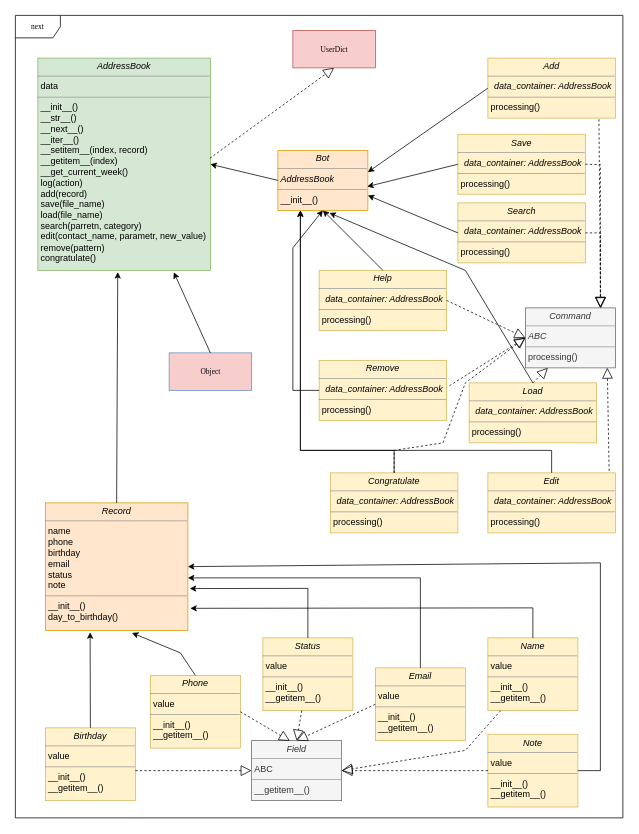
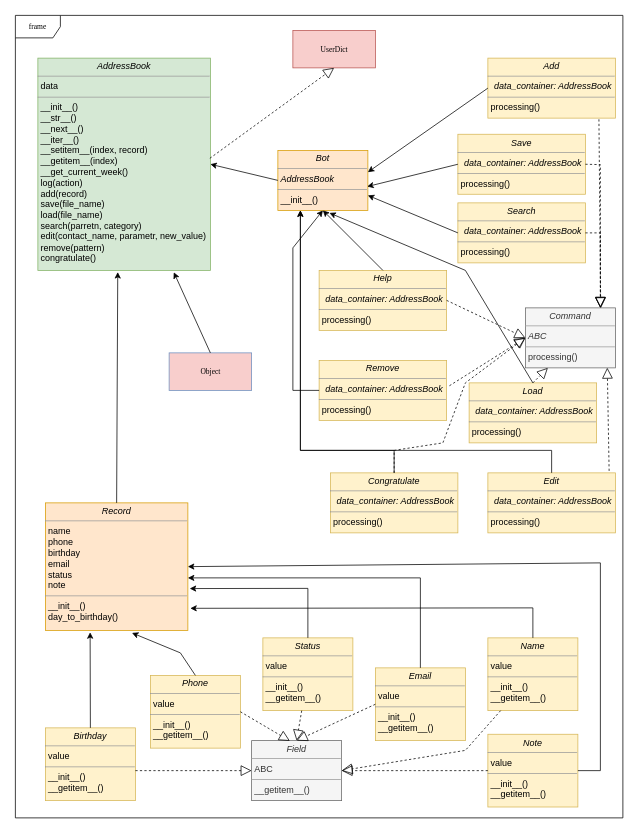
node "next": label "next" -> "frame"
